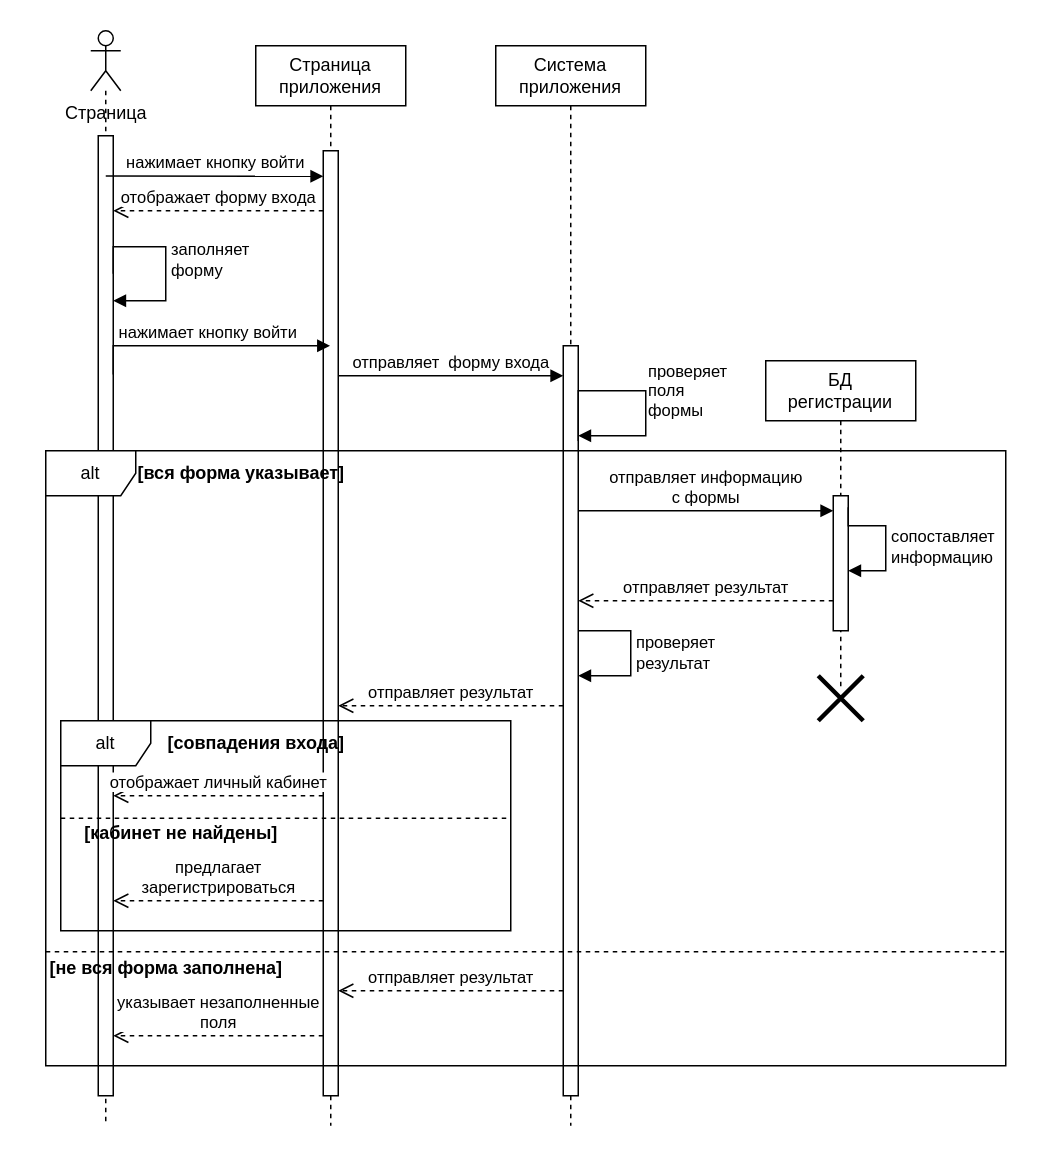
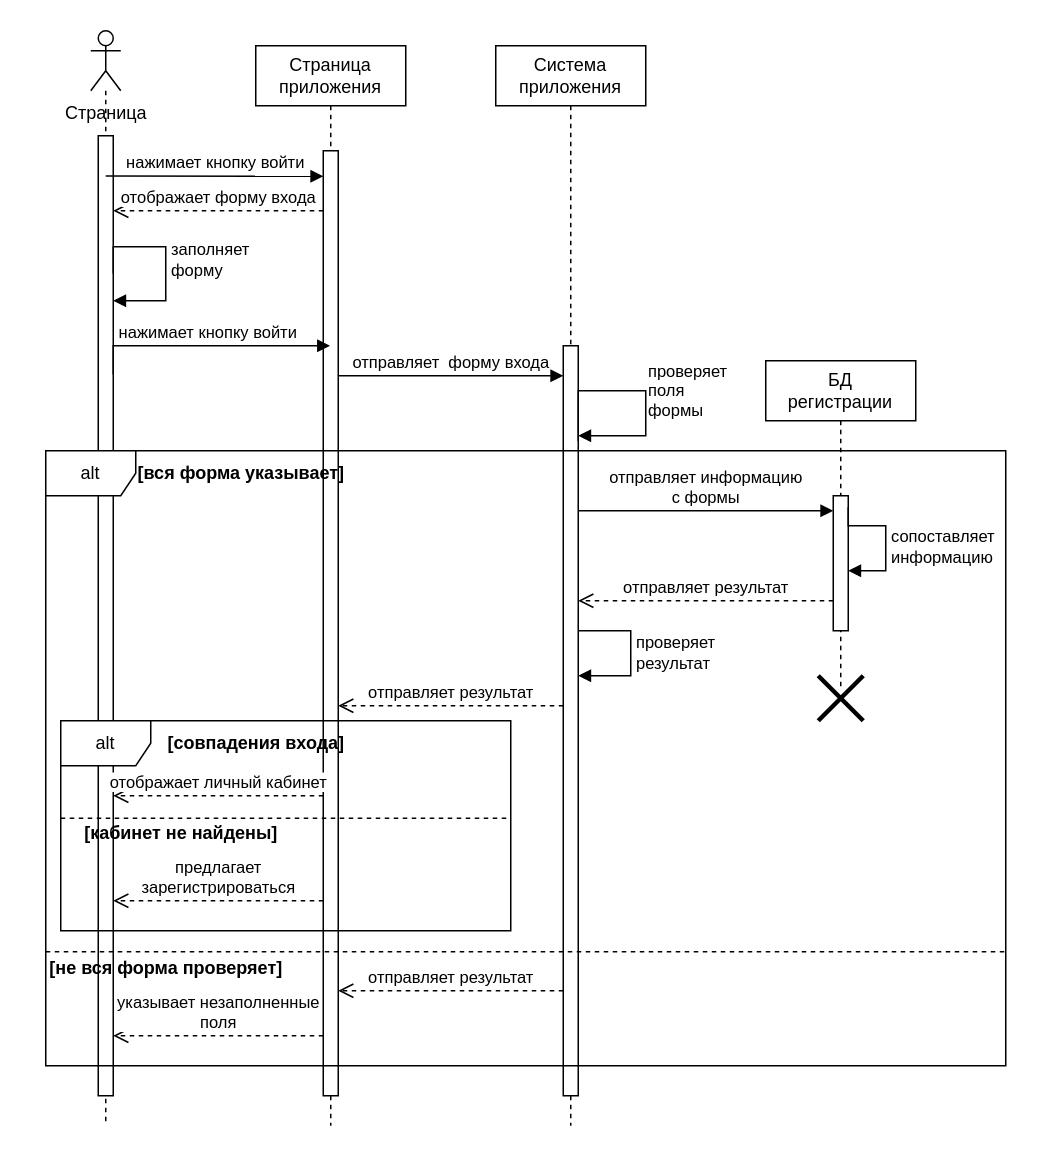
node "[не вся форма заполнена]": label "[не вся форма заполнена]" -> "[не вся форма проверяет]"
